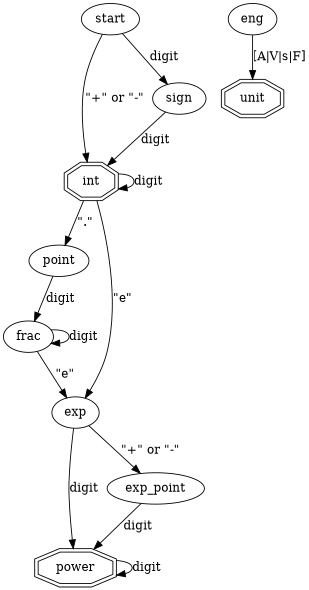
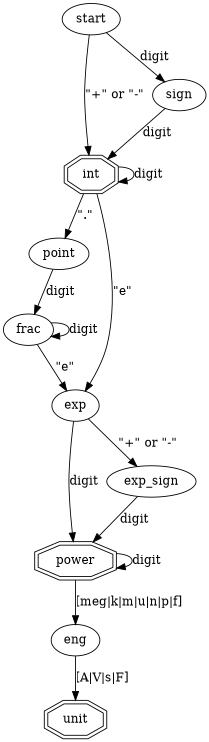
node "exp_point": label "exp_point" -> "exp_sign"
edge "power" -> "eng": added, label "[meg|k|m|u|n|p|f]"
